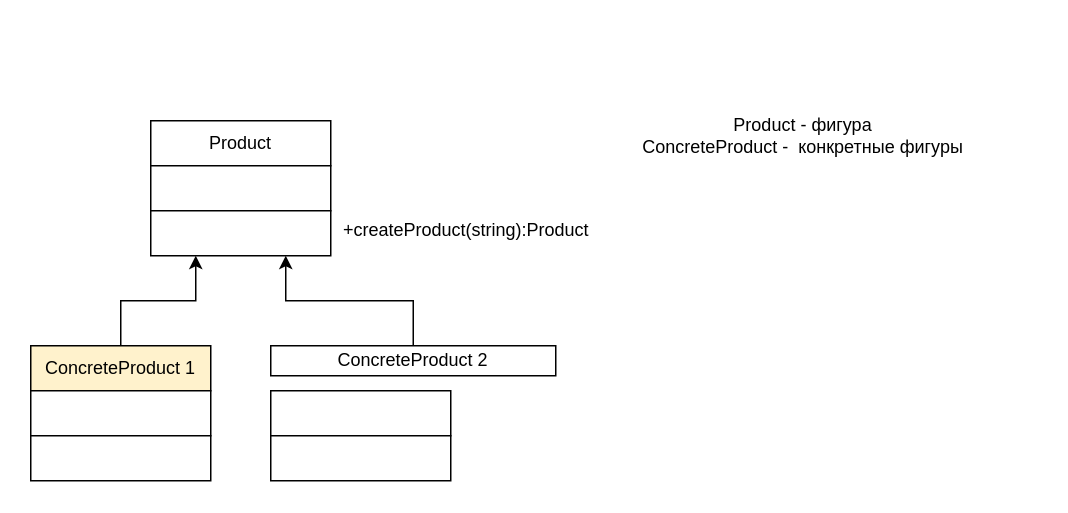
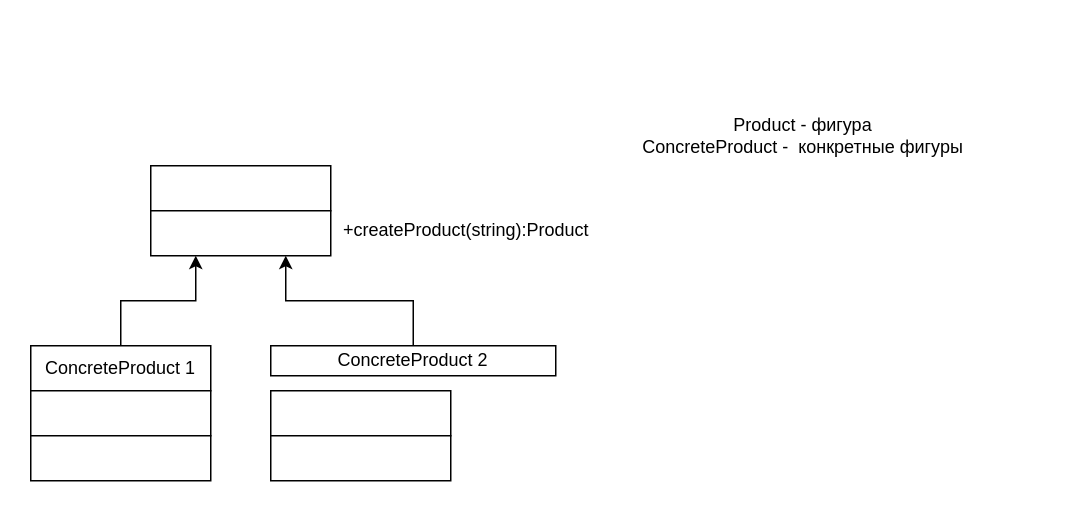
node "Product": removed
node "ConcreteProduct 1": fillcolor #fff2cc -> #ffffff
